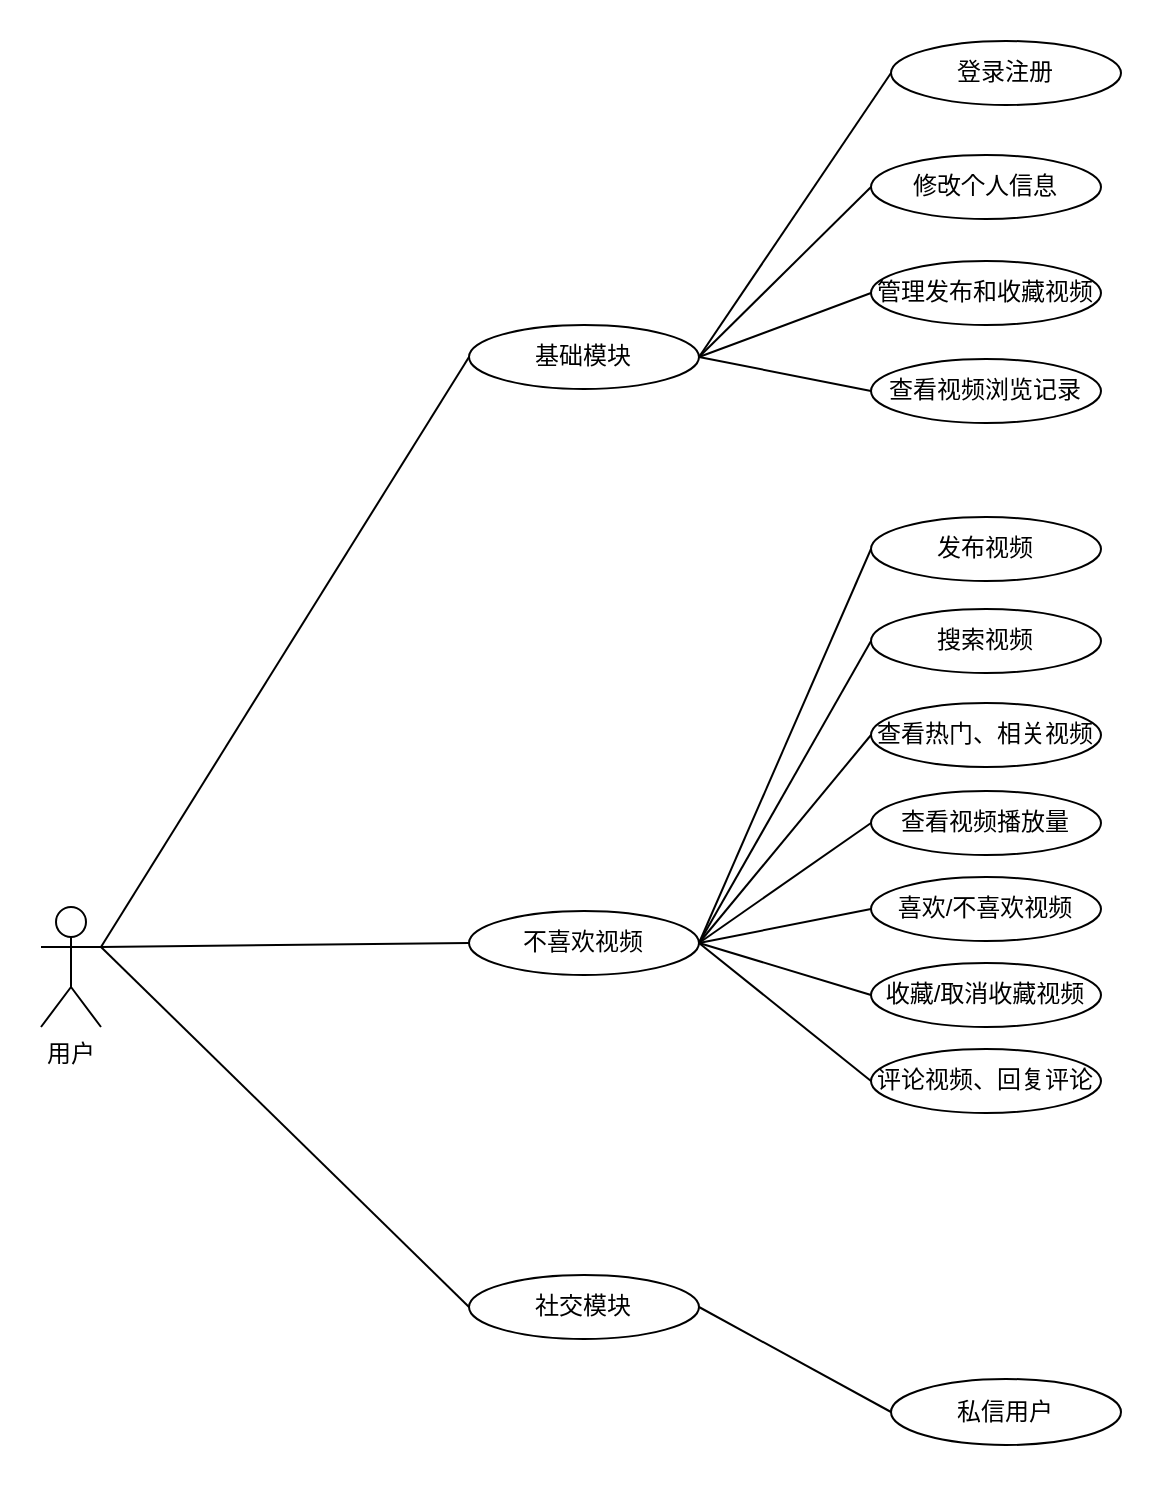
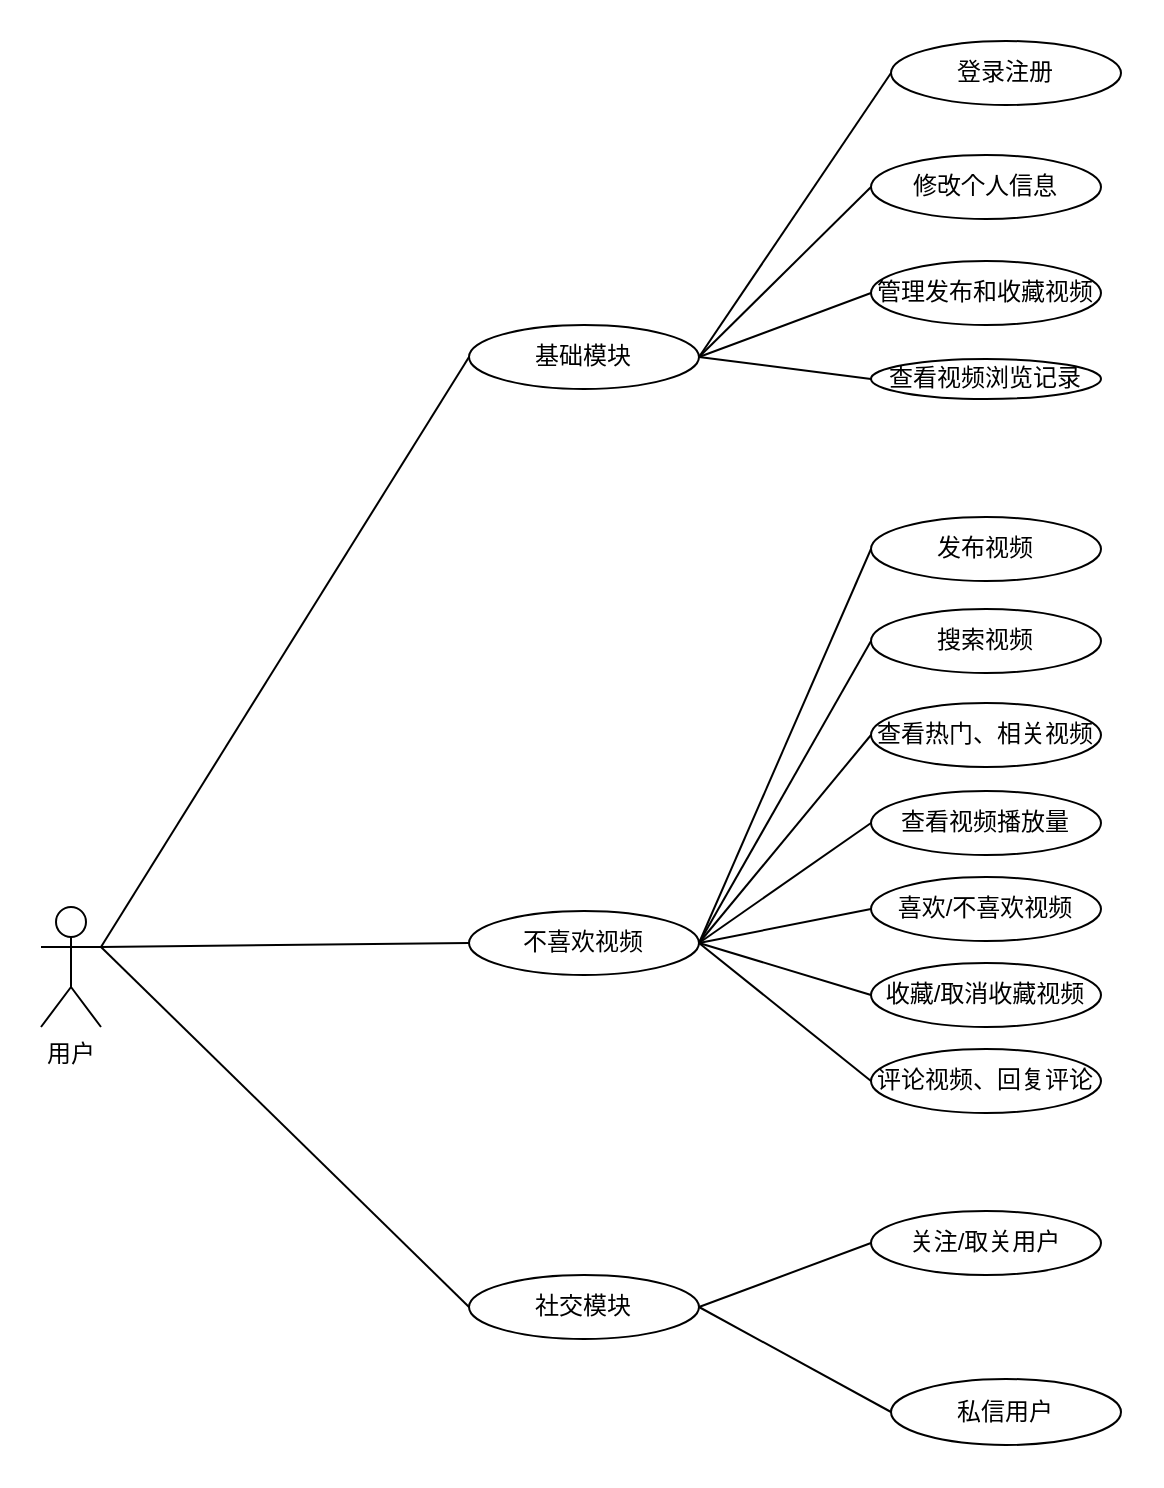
node "查看视频浏览记录": size 230x64 -> 230x40
node "关注/取关用户": added
edge "关注/取关用户" -- "社交模块": added
